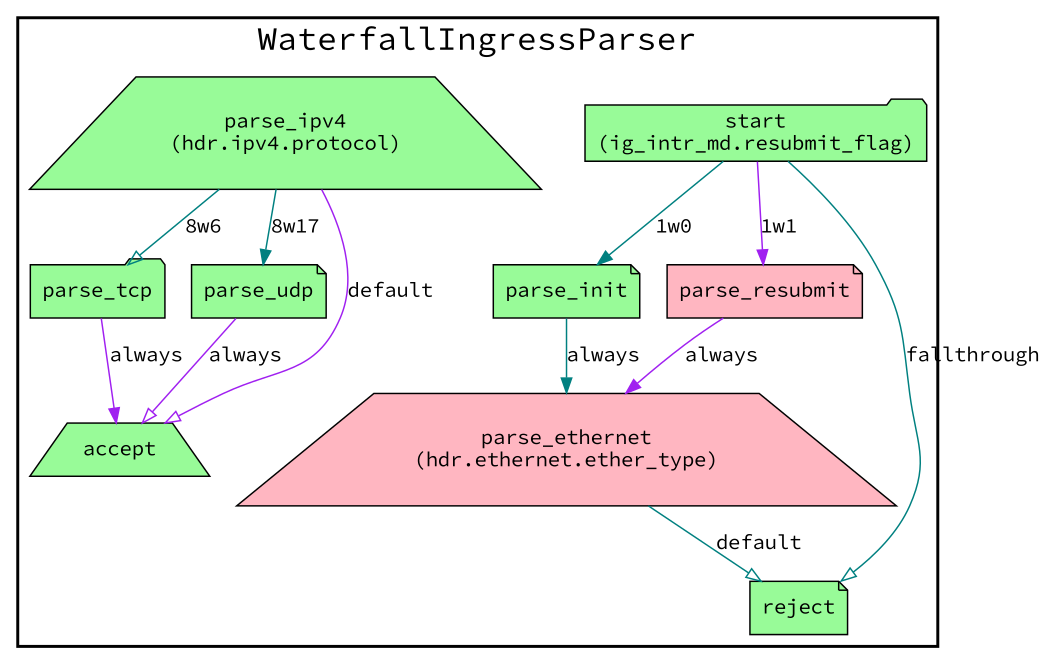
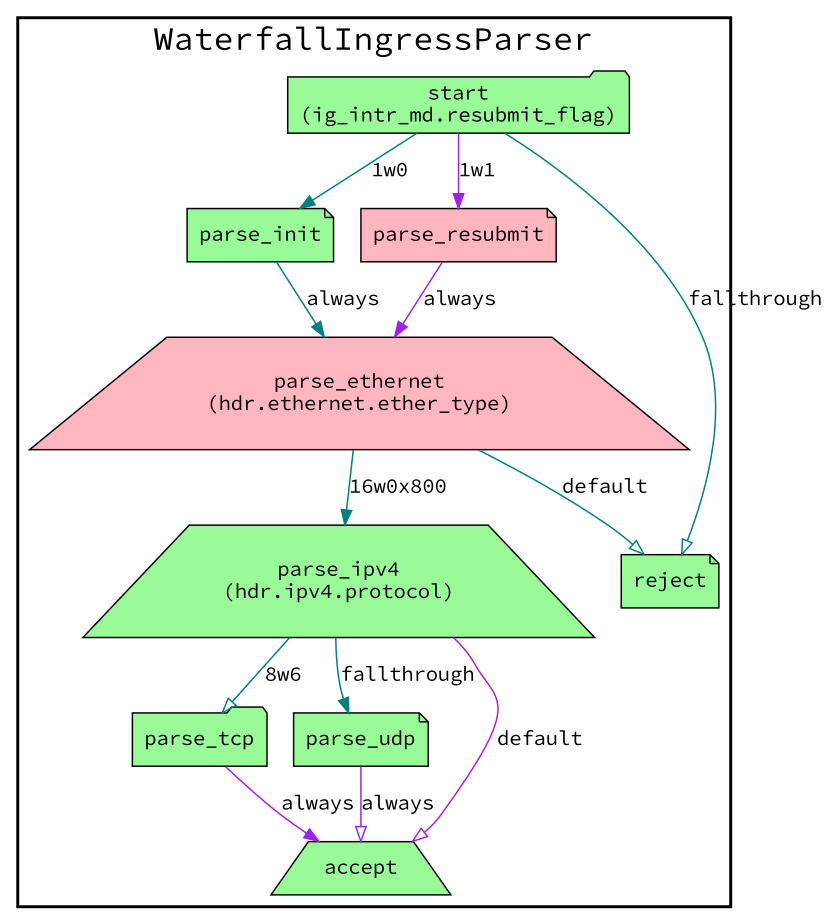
edge "parse_ipv4 (hdr.ipv4.protocol)" -> "parse_udp": label "8w17" -> "fallthrough"
edge "parse_ethernet (hdr.ethernet.ether_type)" -> "parse_ipv4 (hdr.ipv4.protocol)": added, label "16w0x800"
